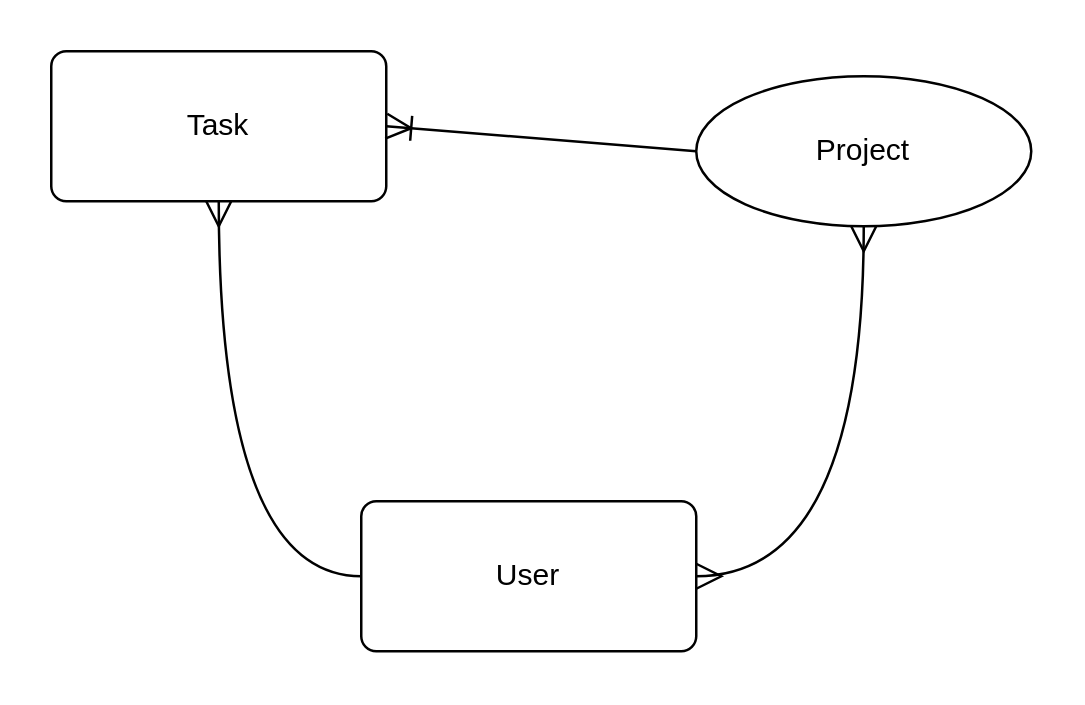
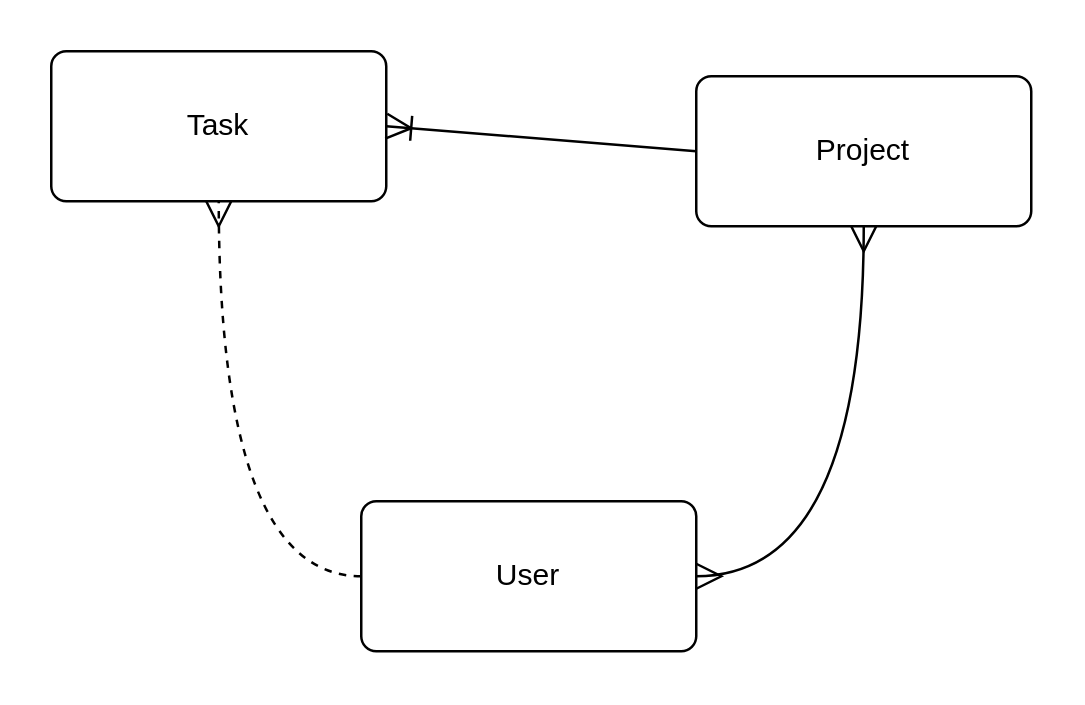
node "Project": shape ellipse -> rounded rectangle
edge "User" -> "Task": style solid -> dashed
